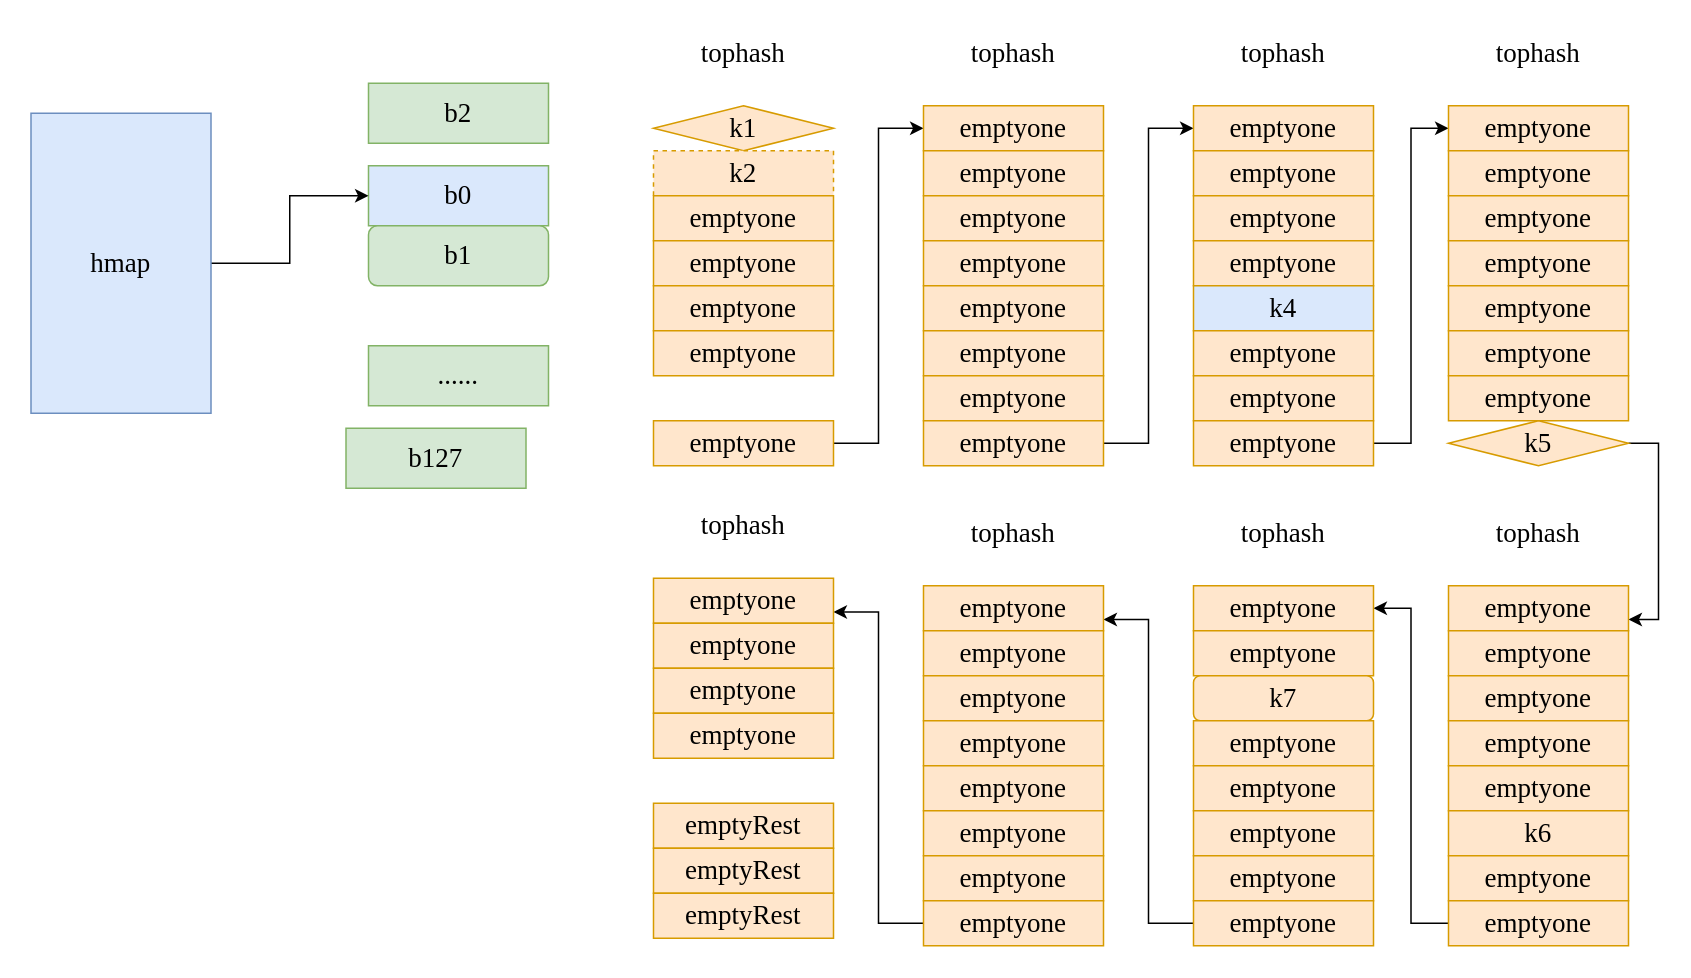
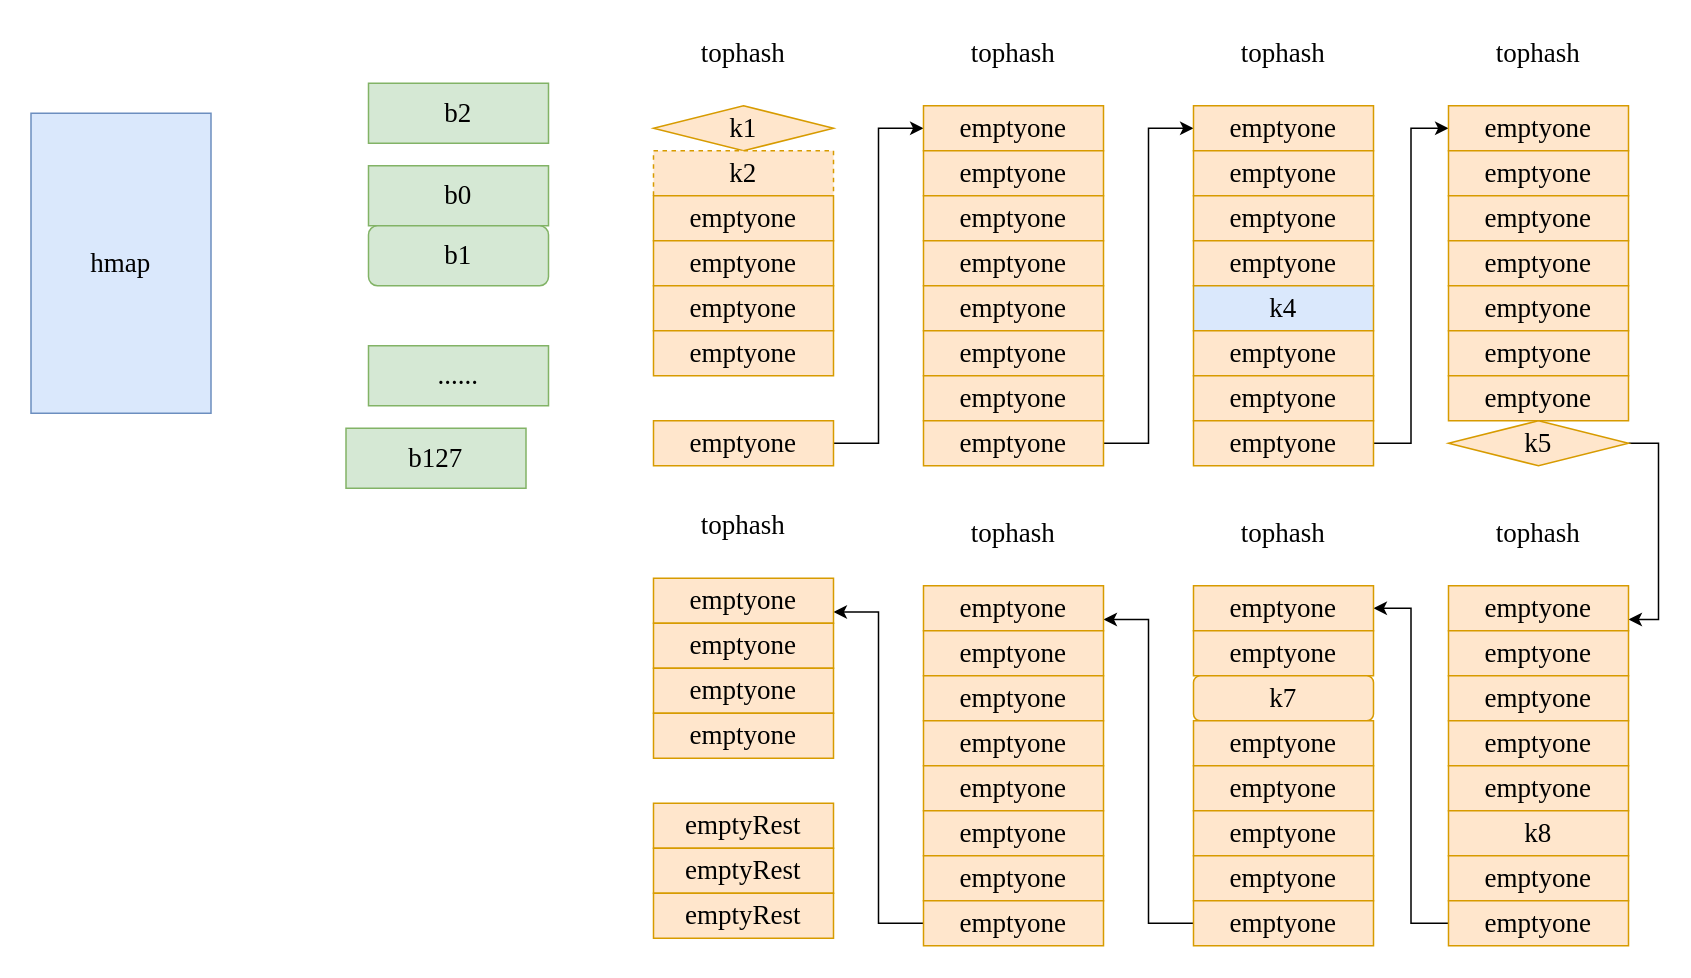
node "b0": fillcolor #dae8fc -> #d5e8d4
edge "hmap" -> "b0": removed
node "k6": label "k6" -> "k8"
